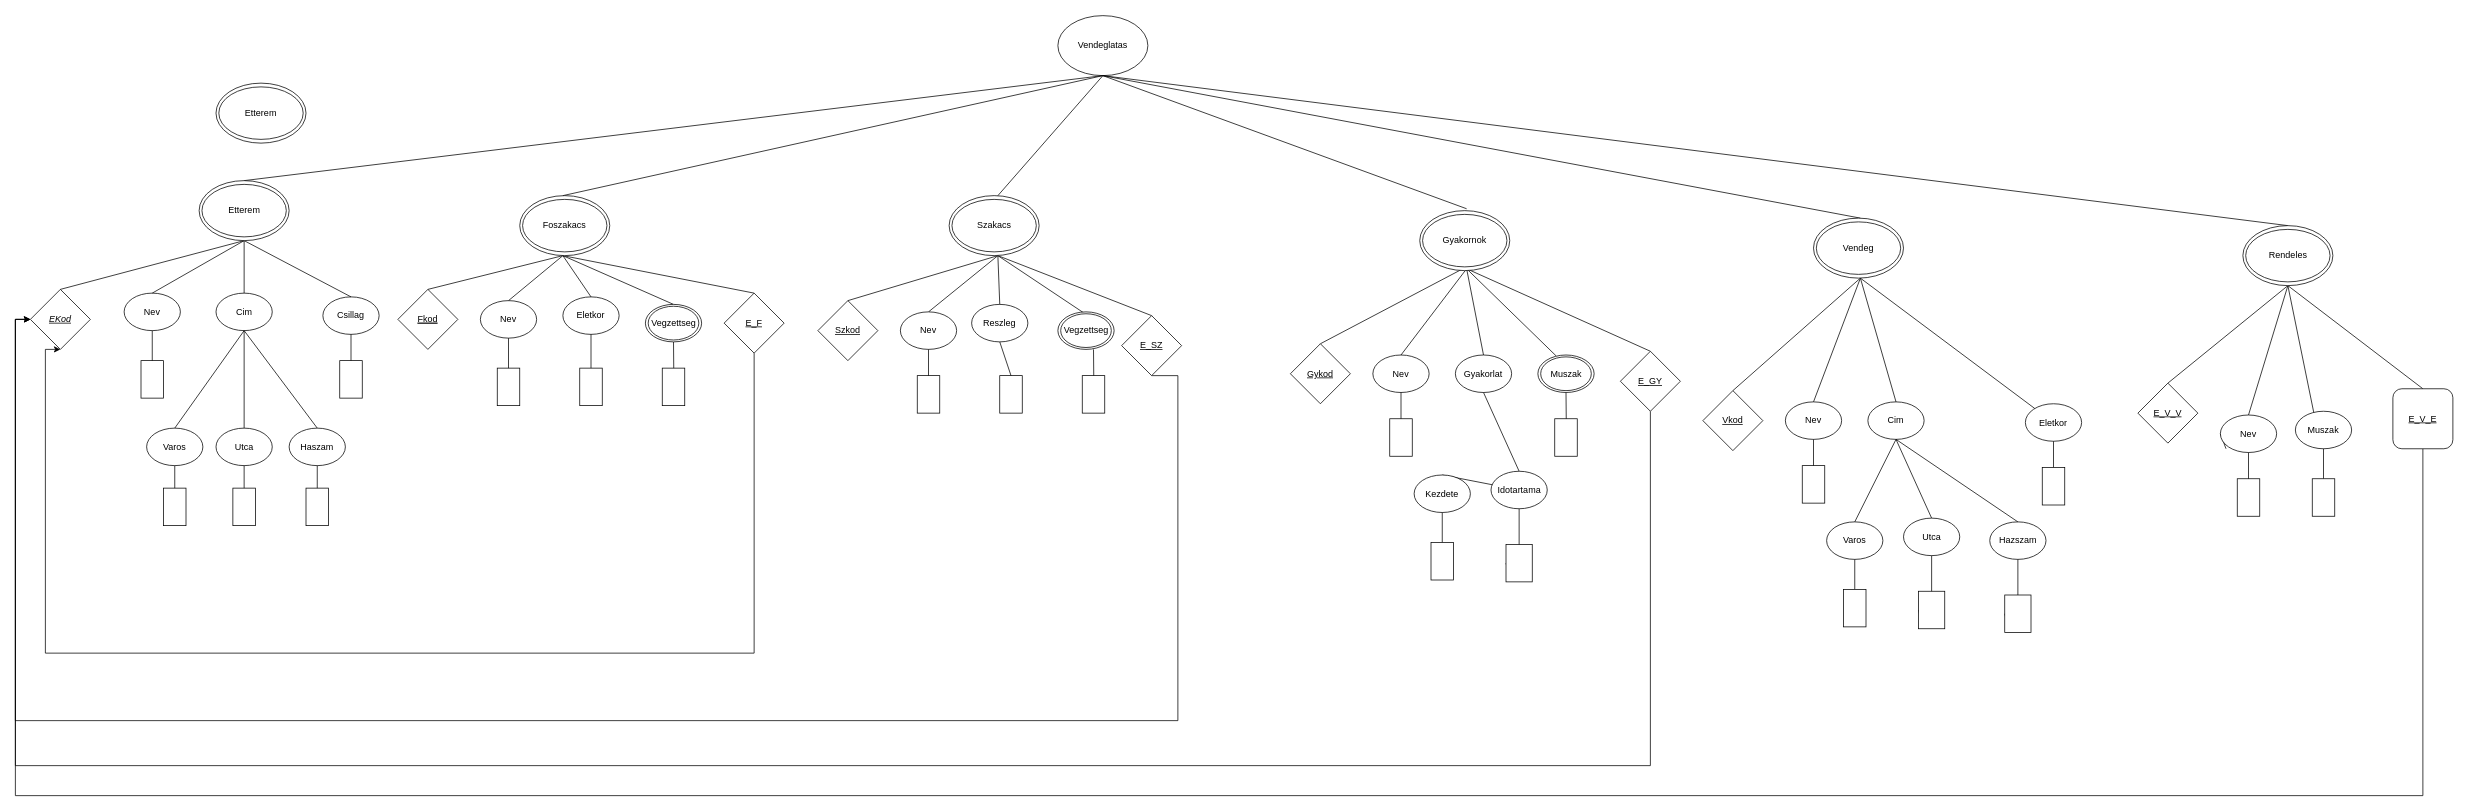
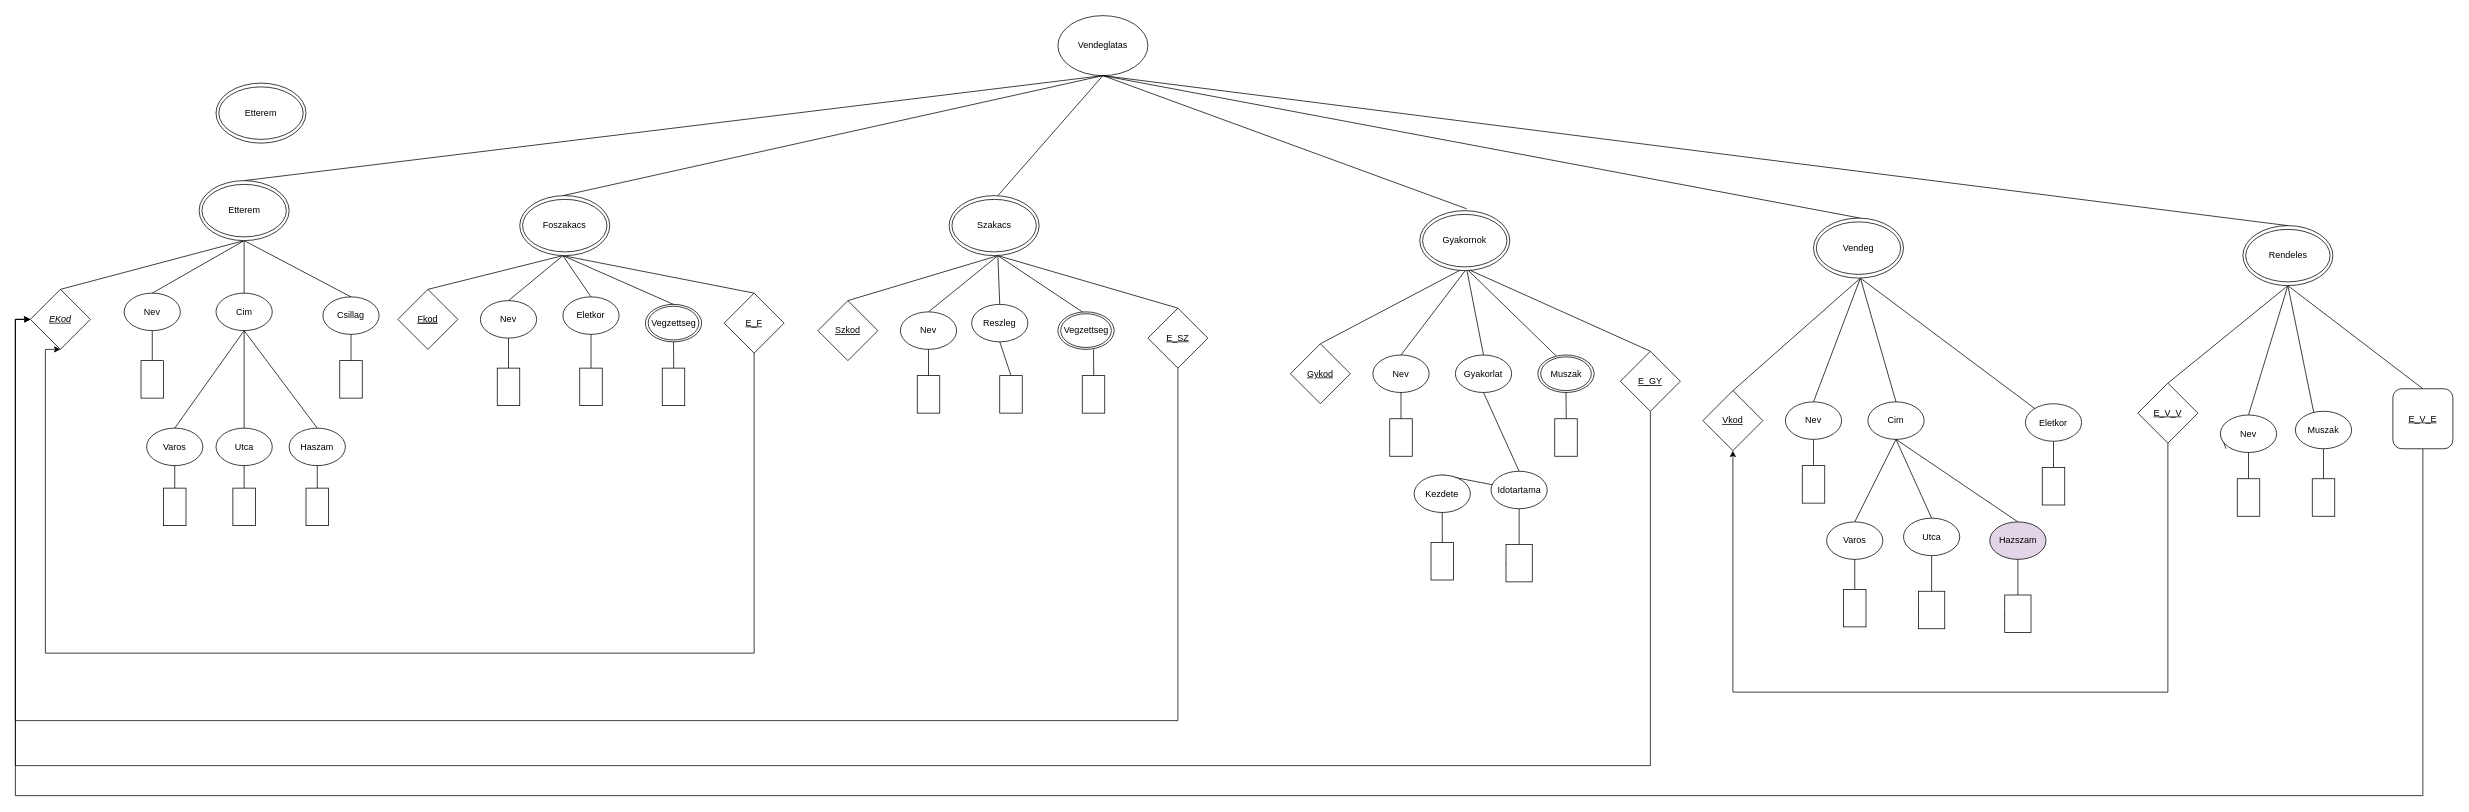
node "E_SZ": moved (1152, 345) -> (1178, 338)
node "Hazszam": fillcolor #ffffff -> #e1d5e7
edge "E_V_V" -> "Vkod": added
